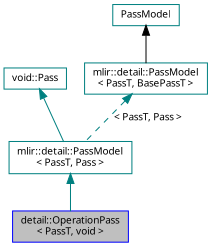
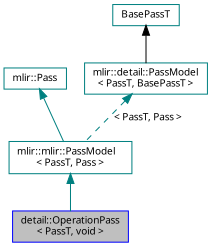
node "PassModel": label "PassModel" -> "BasePassT"
node "void::Pass": label "void::Pass" -> "mlir::Pass"
node "mlir::detail::PassModel < PassT, Pass >": label "mlir::detail::PassModel < PassT, Pass >" -> "mlir::mlir::PassModel < PassT, Pass >"
